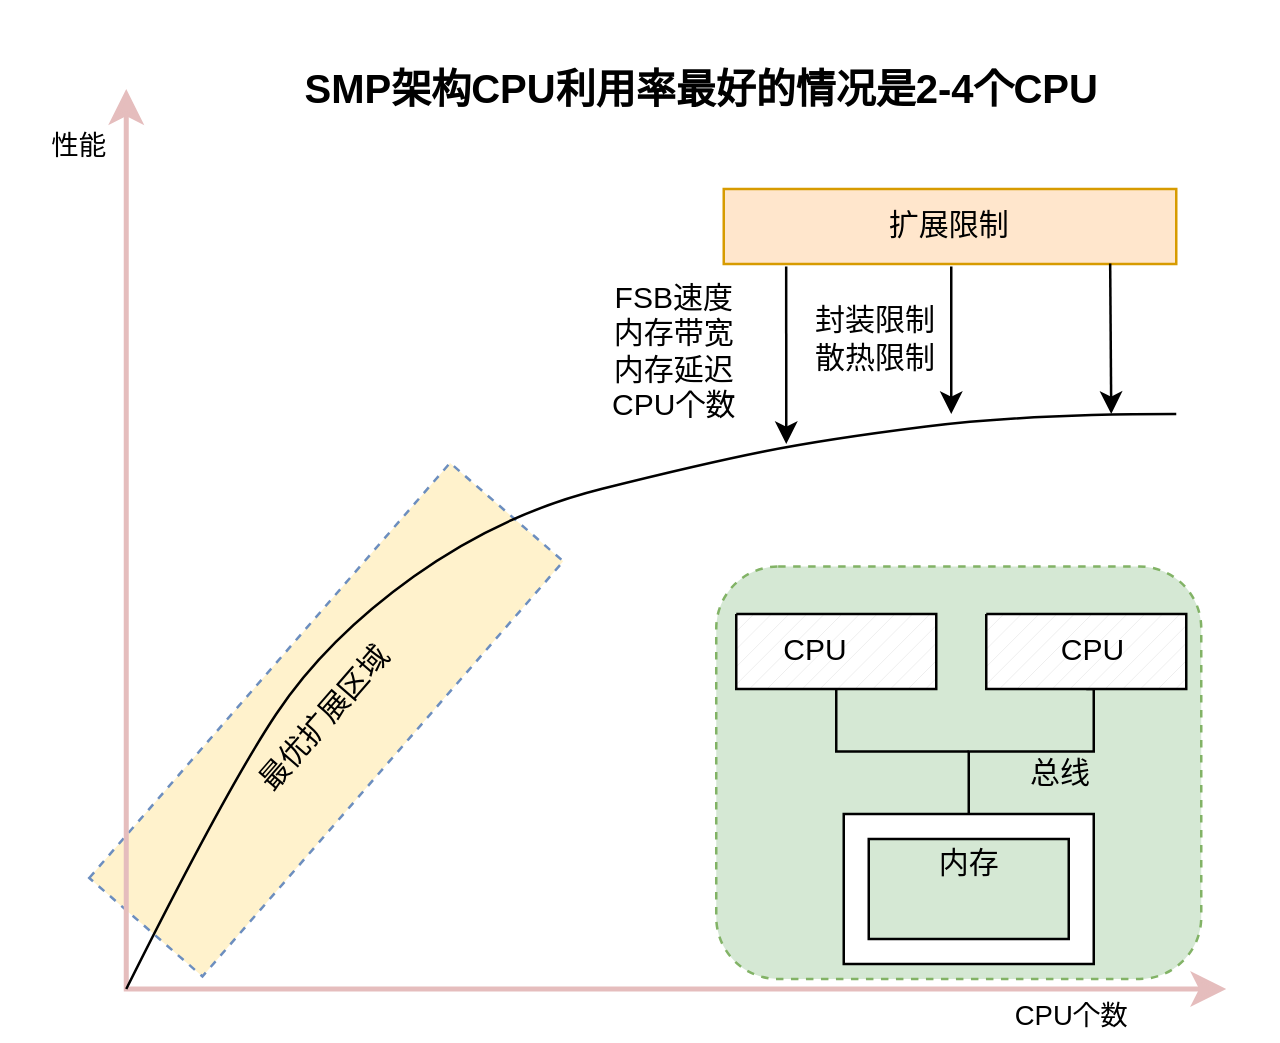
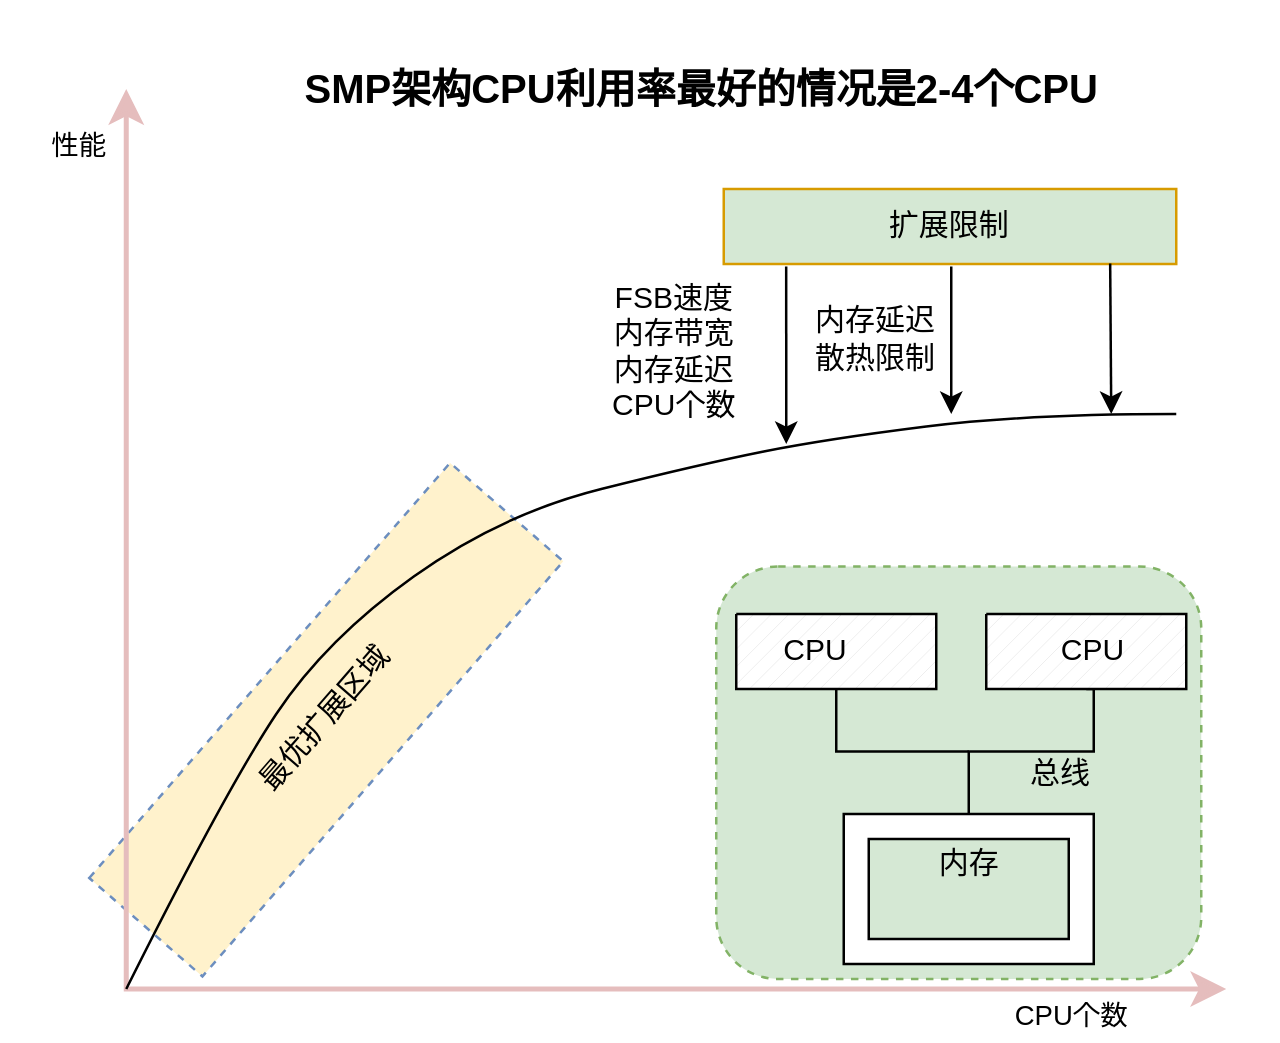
node "扩展限制": fillcolor #ffe6cc -> #d5e8d4
node "封装限制 散热限制": label "封装限制 散热限制" -> "内存延迟 散热限制"
